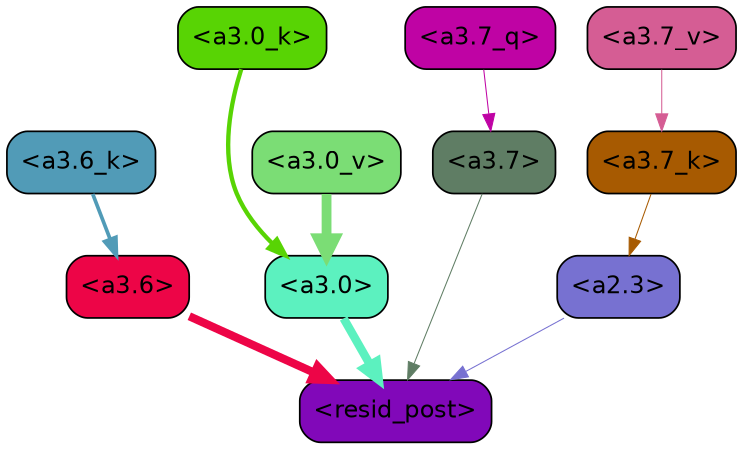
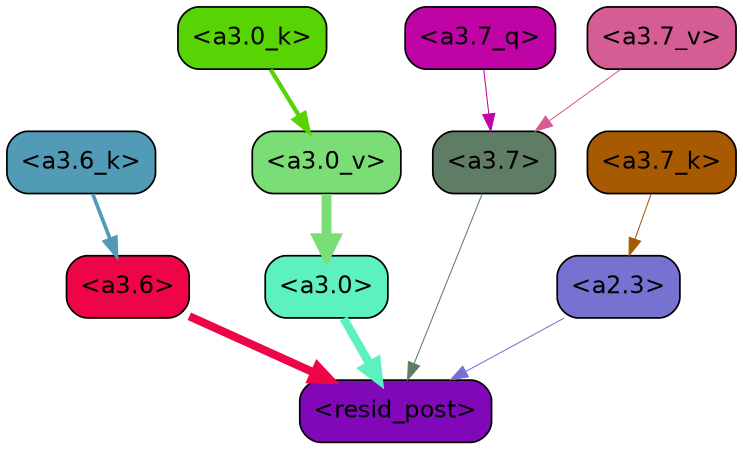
edge "<a3.7_v>" -> "<a3.7_k>": now "<a3.7_v>" -> "<a3.7>"
edge "<a3.0_k>" -> "<a3.0>": now "<a3.0_k>" -> "<a3.0_v>"
